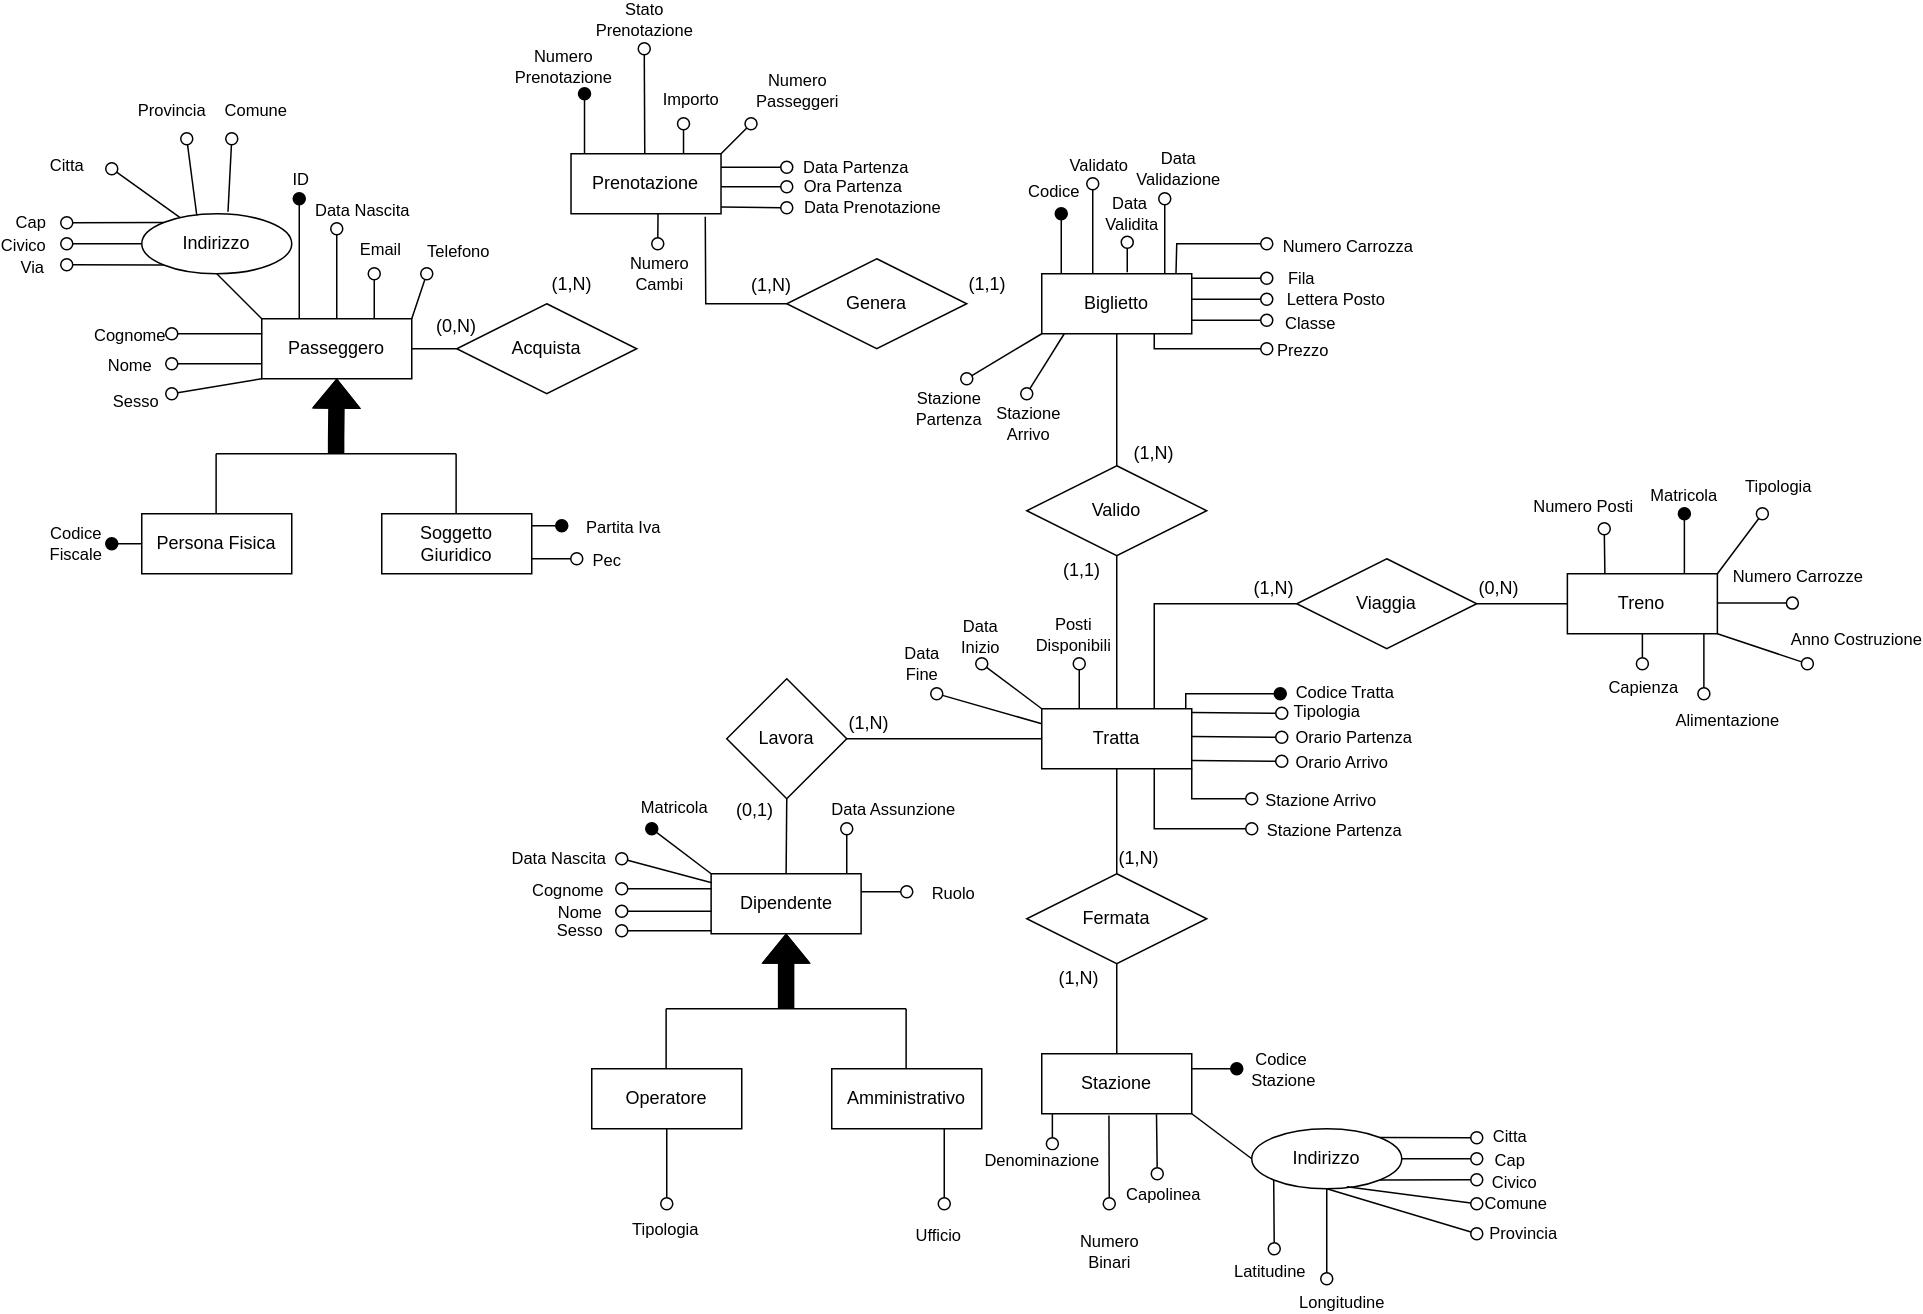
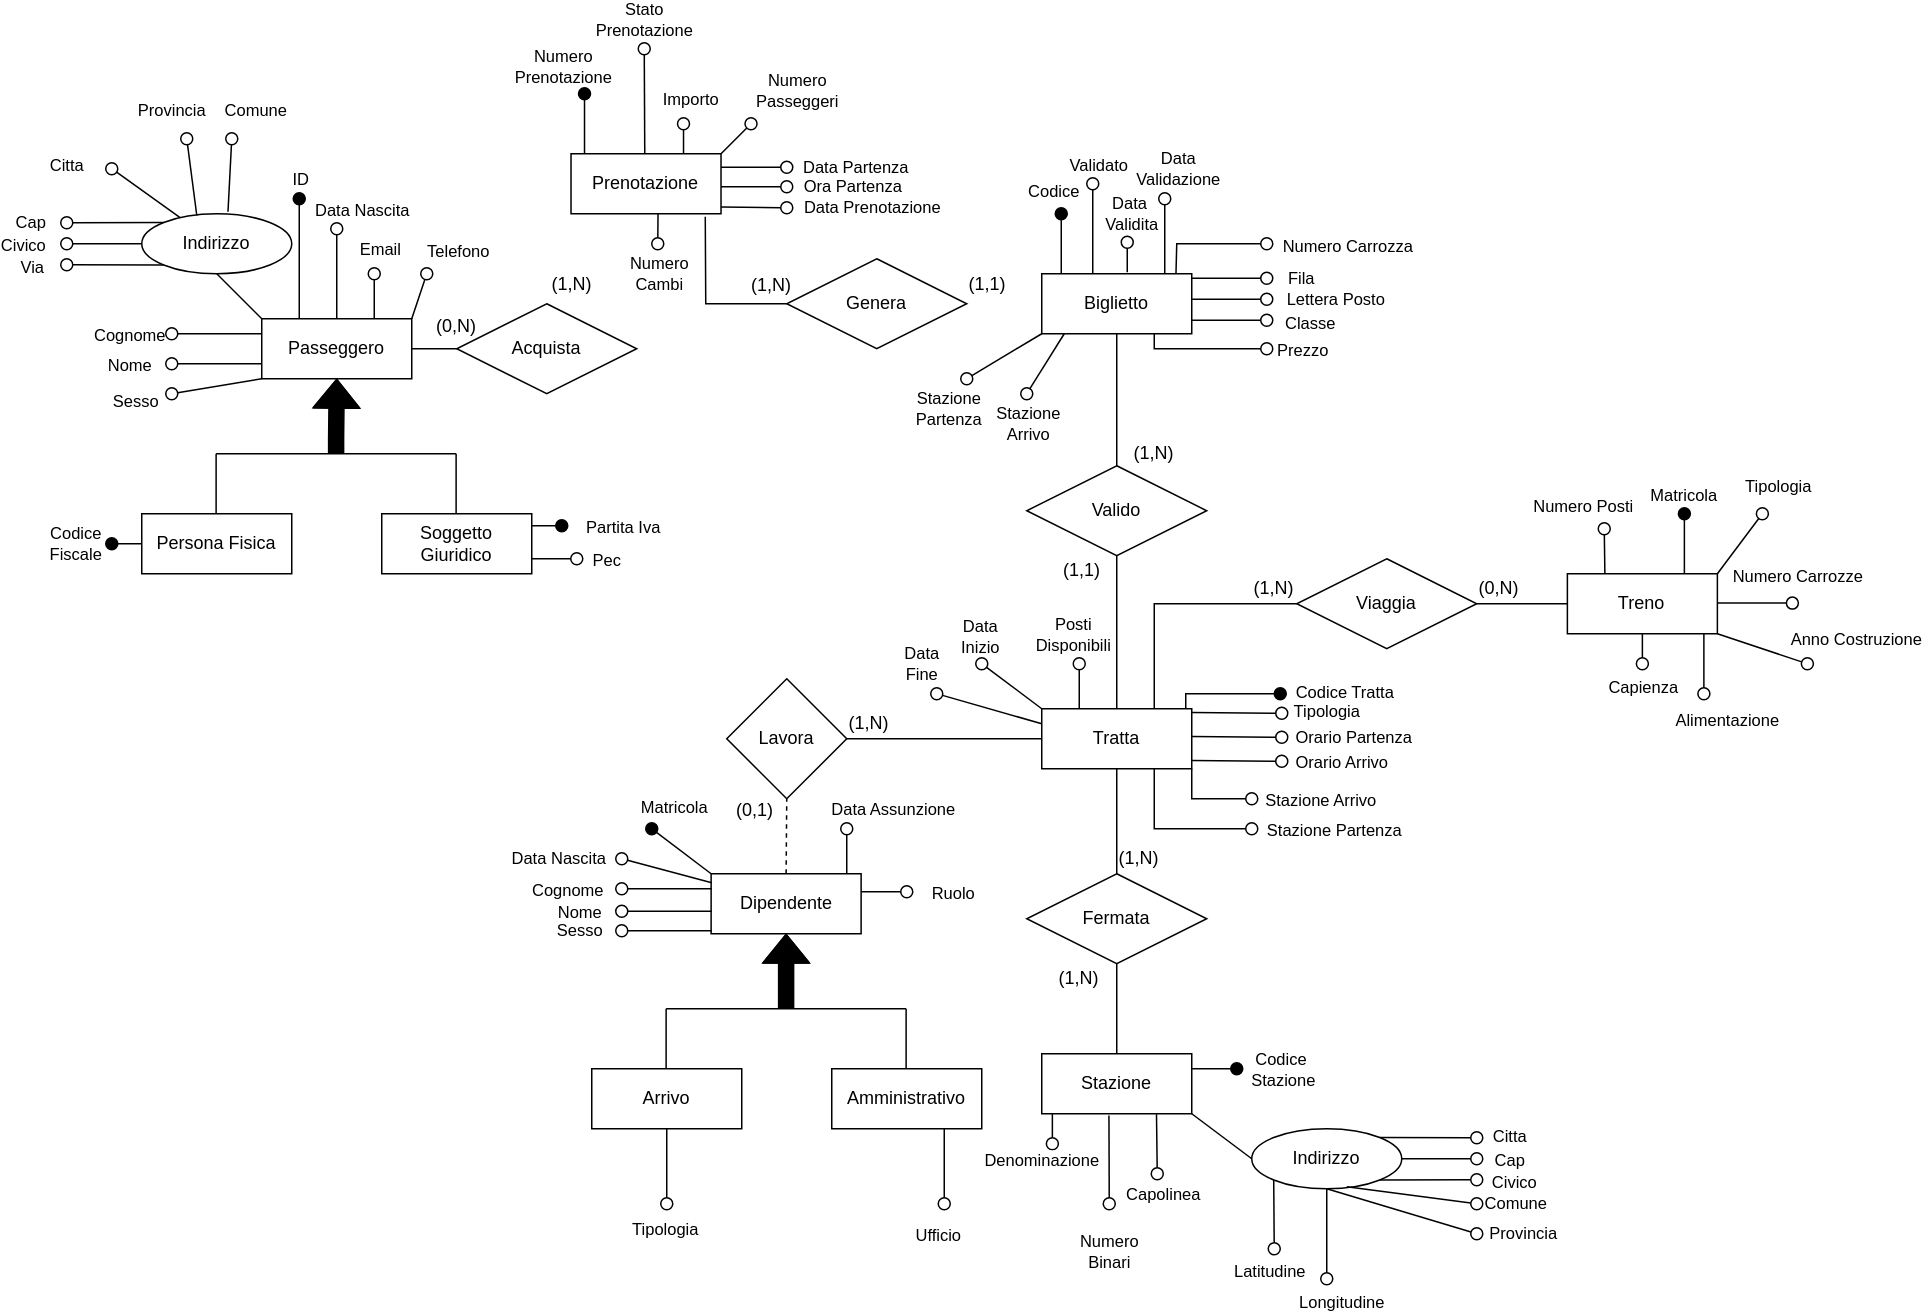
edge "Lavora" -- "Dipendente": style solid -> dashed
node "Operatore": label "Operatore" -> "Arrivo"
